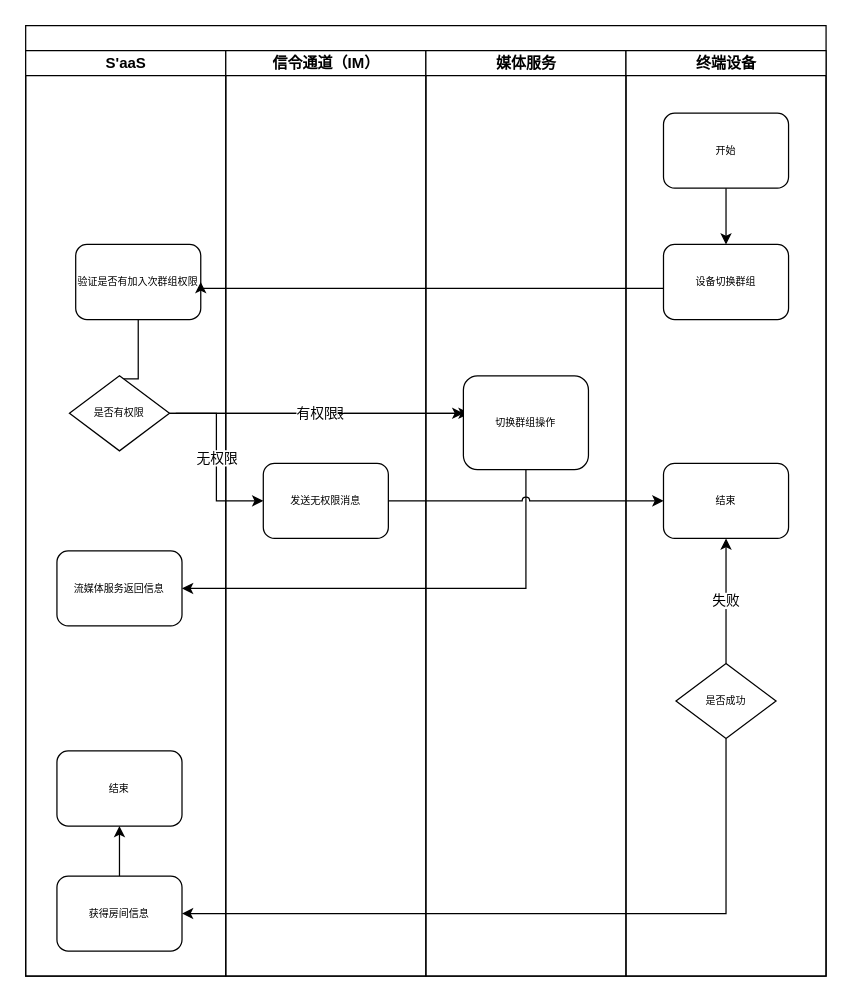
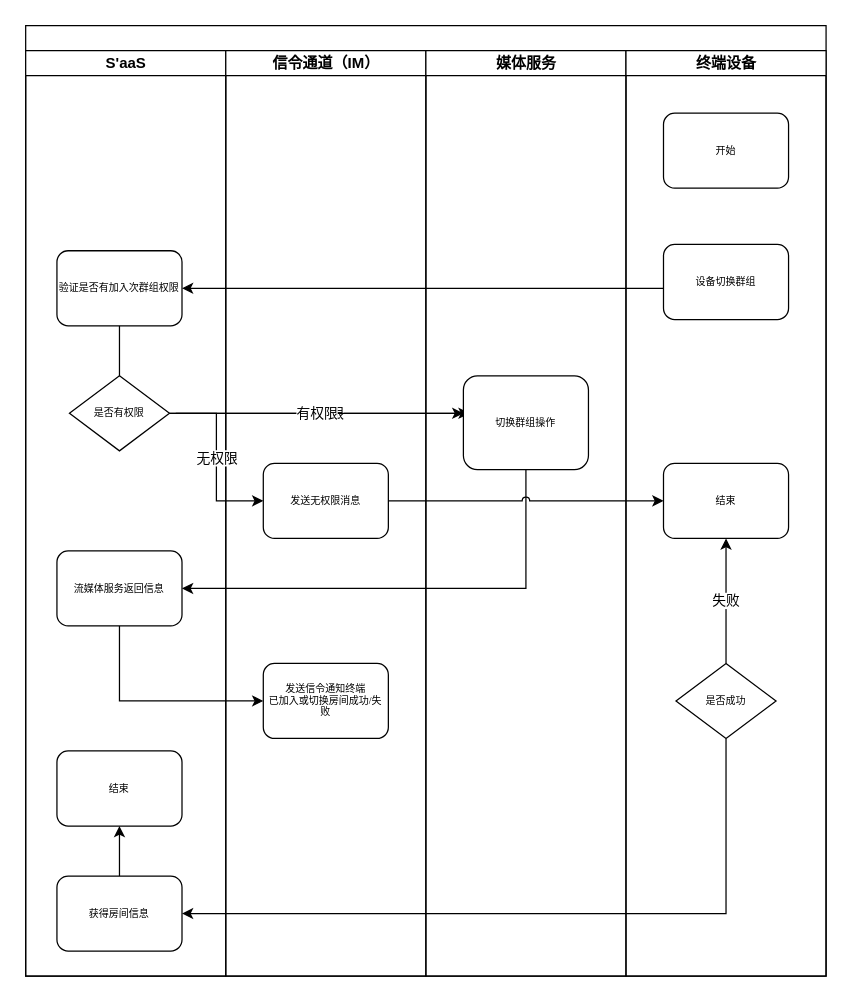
edge "开始" -> "设备切换群组": removed
node "验证是否有加入次群组权限": moved (138, 282) -> (119, 288)
edge "流媒体服务返回信息" -> "发送信令通知终端 已加入或切换房间成功/失败": added
node "发送信令通知终端 已加入或切换房间成功/失败": added
